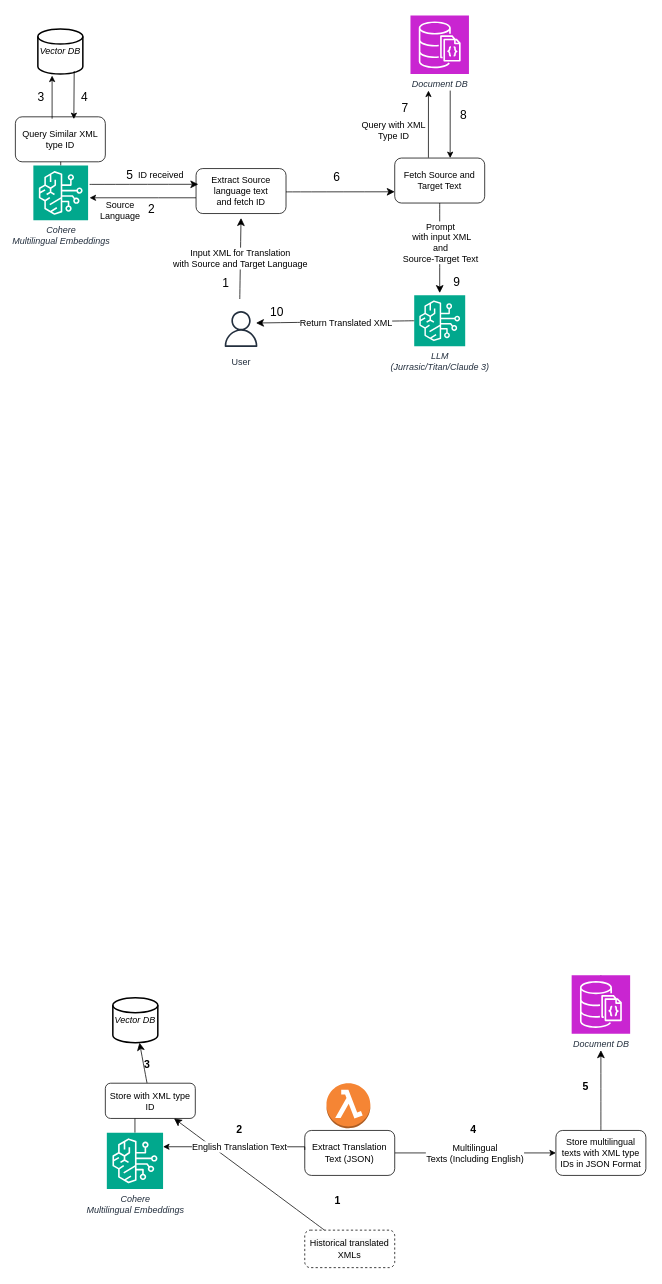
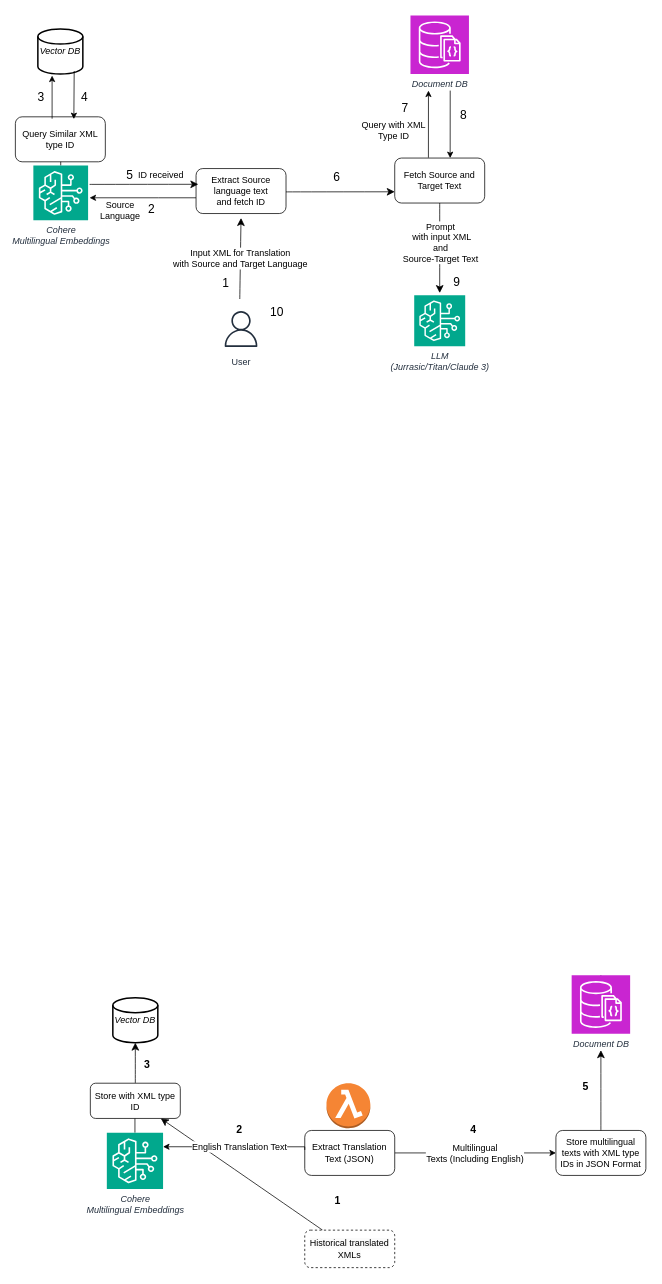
edge "LLM (Jurrasic/Titan/Claude 3)" -> "User": removed, label "Return Translated XML"
node "Store with XML type ID": moved (150, 1101) -> (135, 1101)
